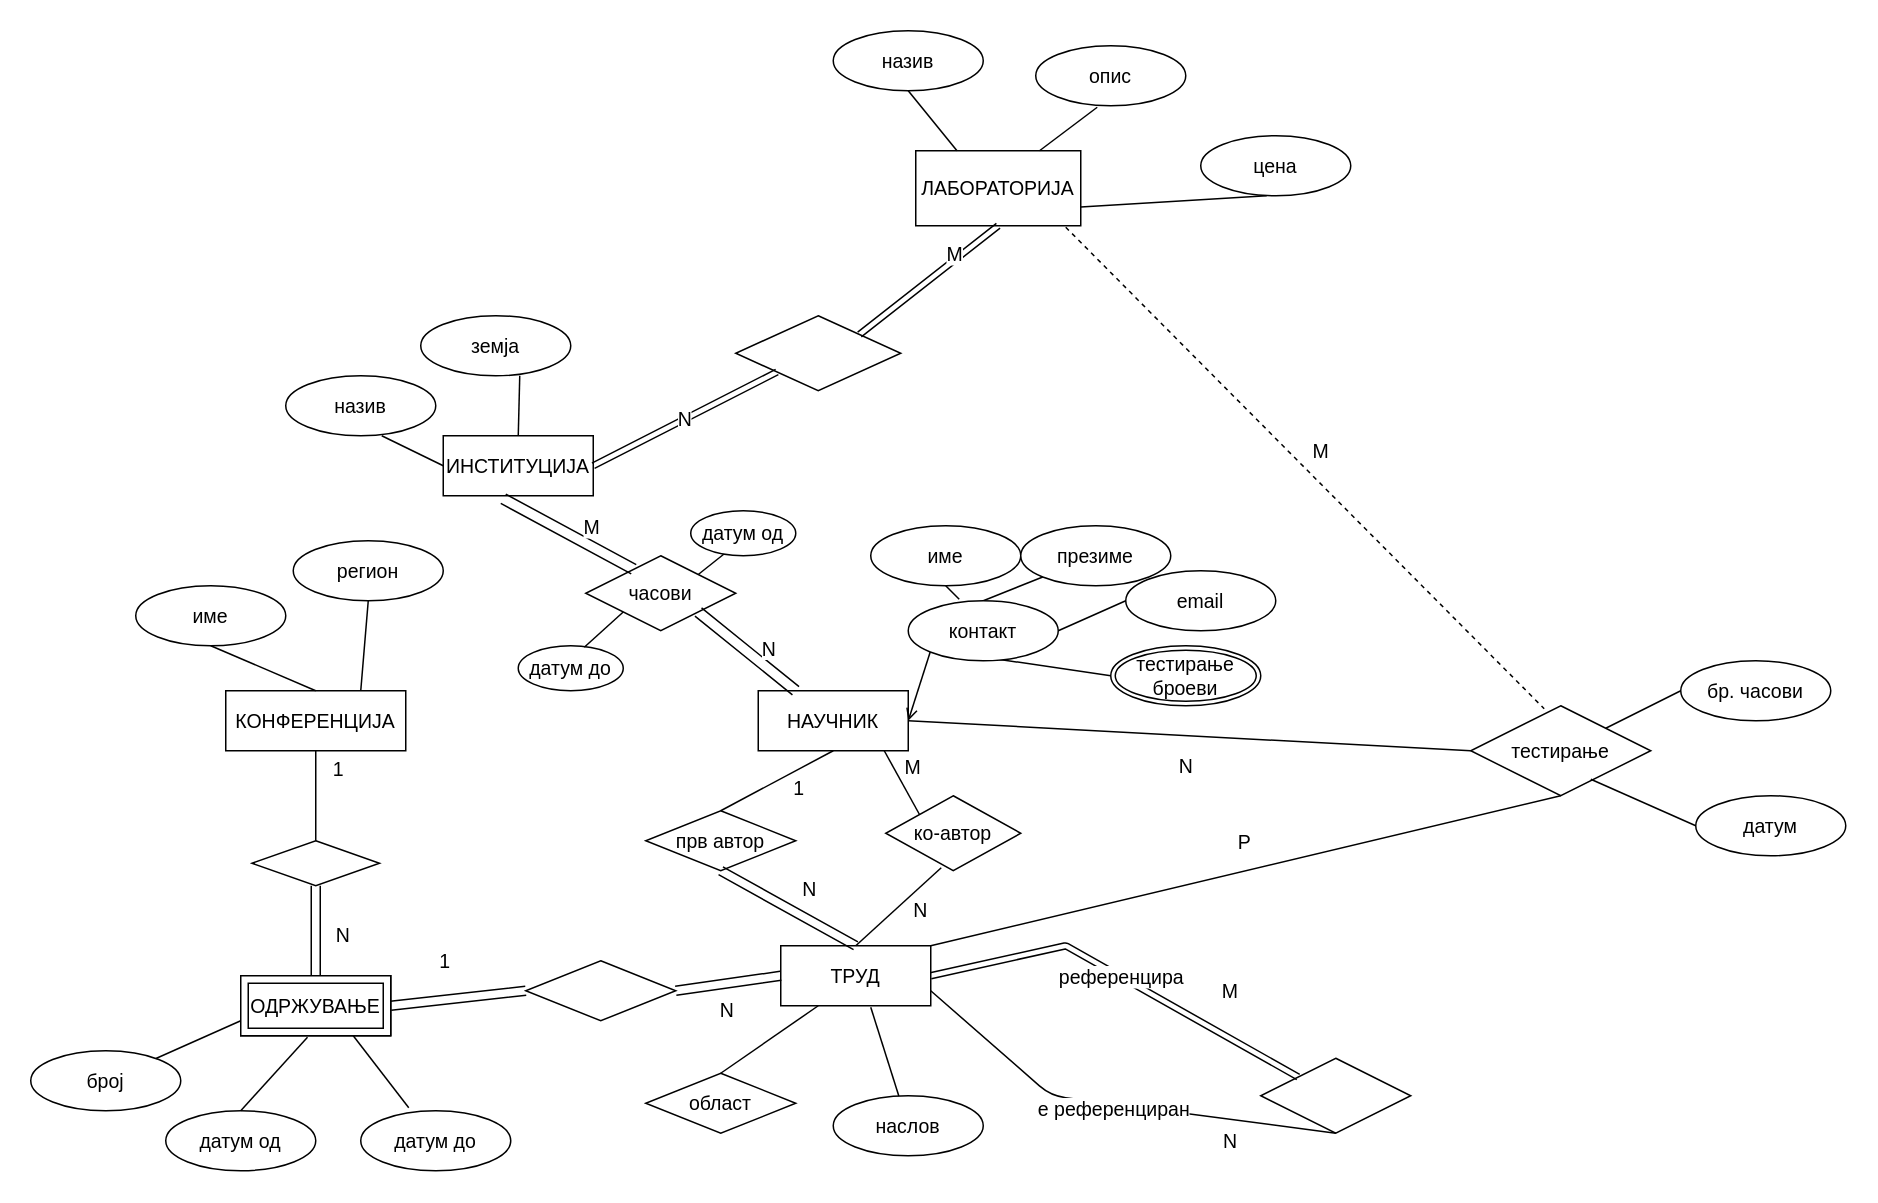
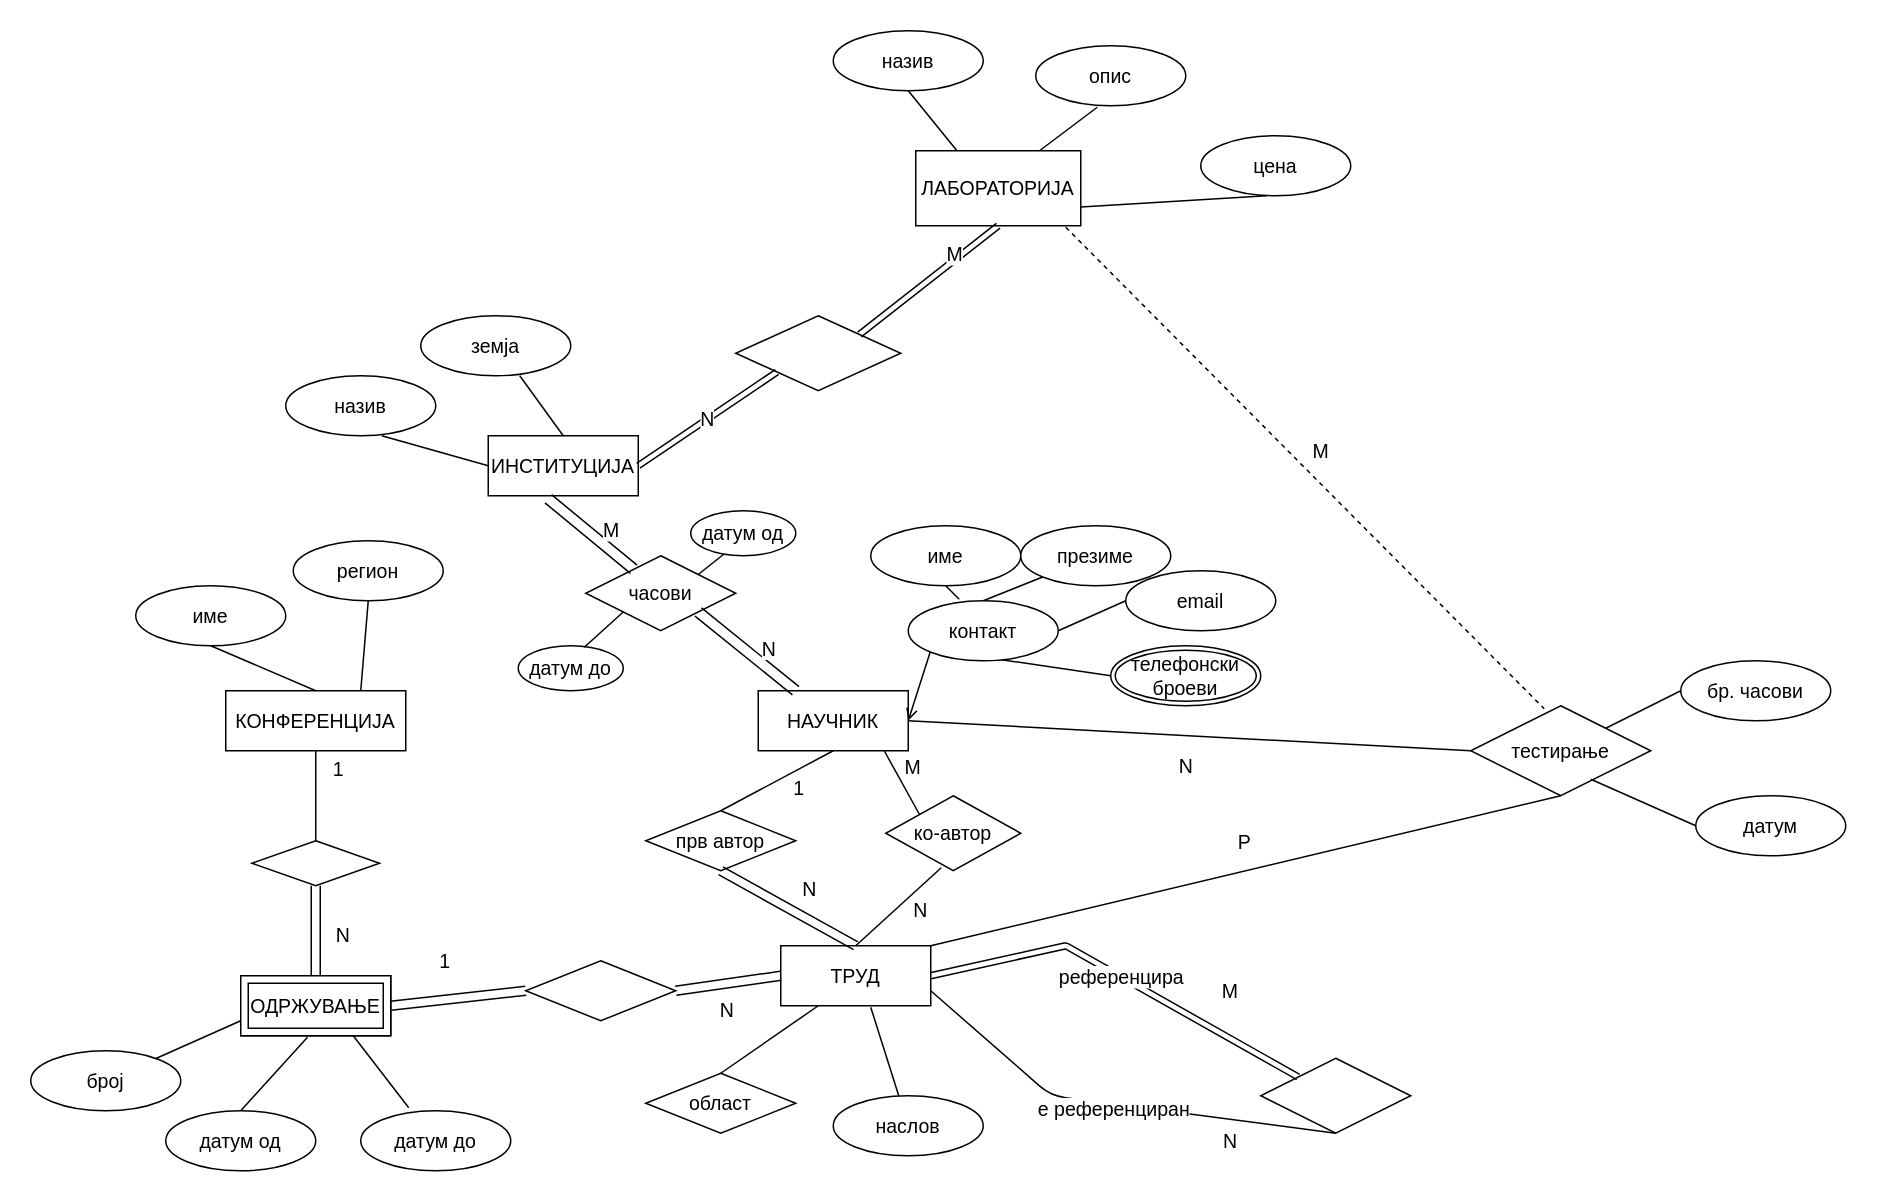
node "ИНСТИТУЦИЈА": moved (518, 466) -> (563, 466)
node "тестирање броеви": label "тестирање броеви" -> "телефонски броеви"
